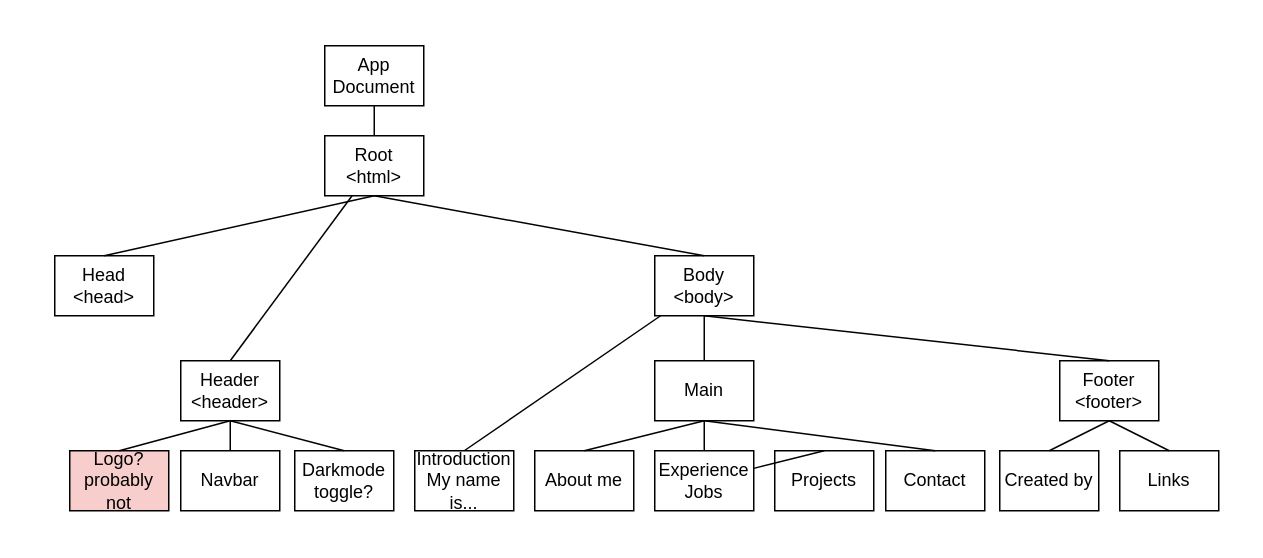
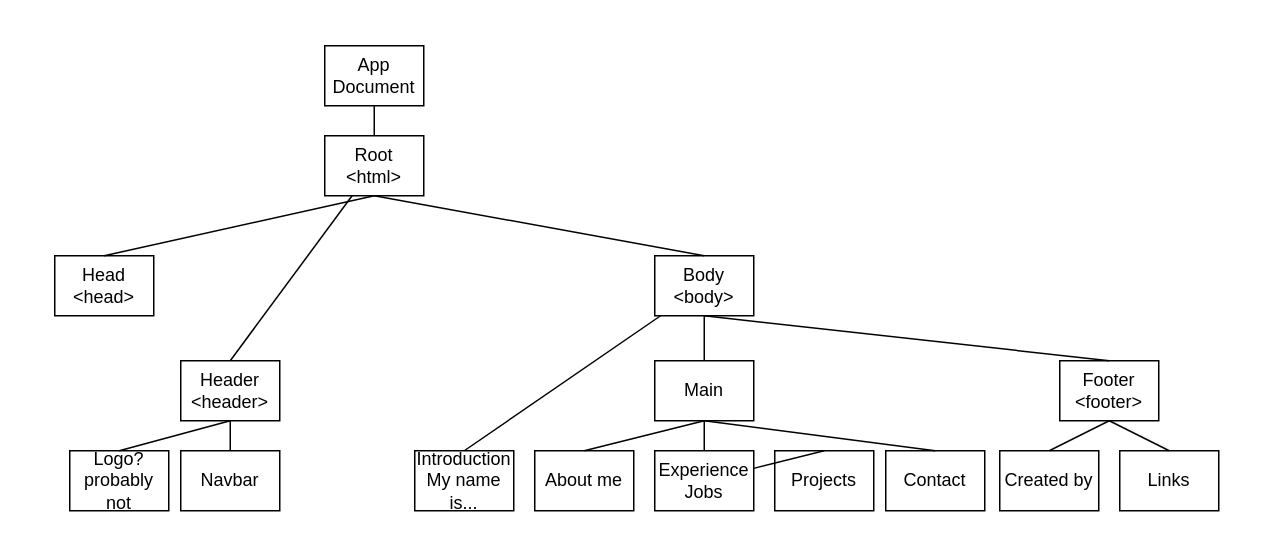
edge "Header <header>" -- "Darkmode toggle?": removed
node "Logo? probably not": fillcolor #f8cecc -> #ffffff
node "Darkmode toggle?": removed
